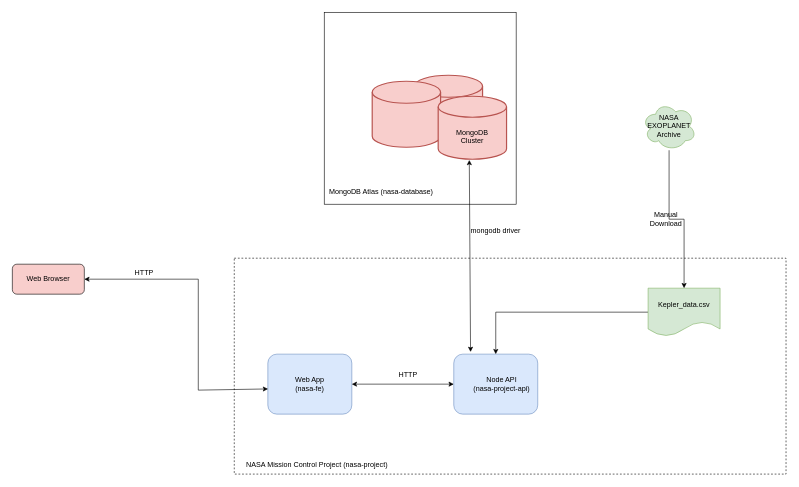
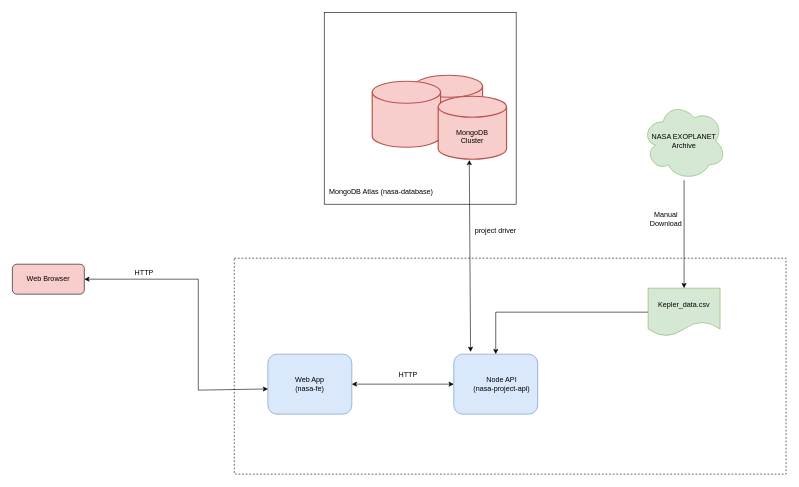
node "NASA EXOPLANET Archive": size 54x48 -> 84x78
node "mongodb driver": label "mongodb driver" -> "project driver"
node "NASA Mission Control Project (nasa-project)": removed
